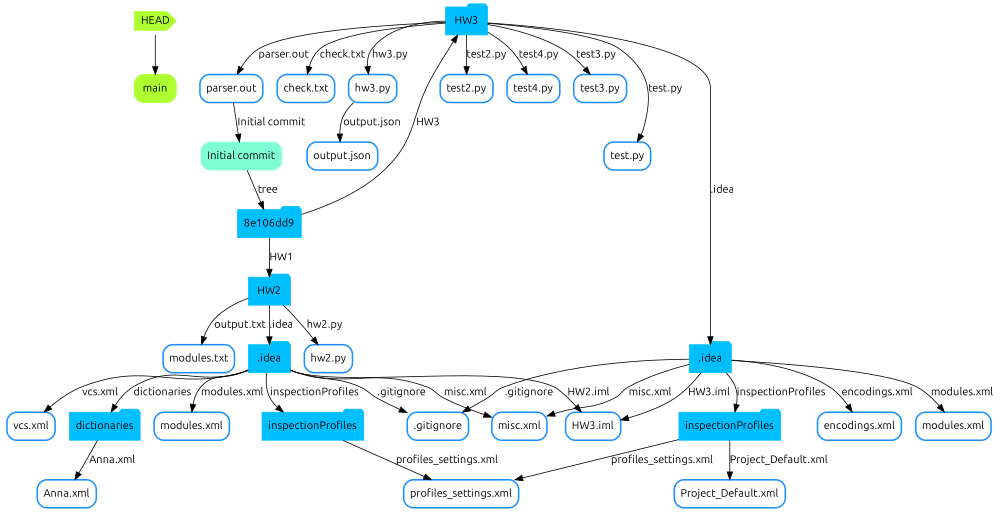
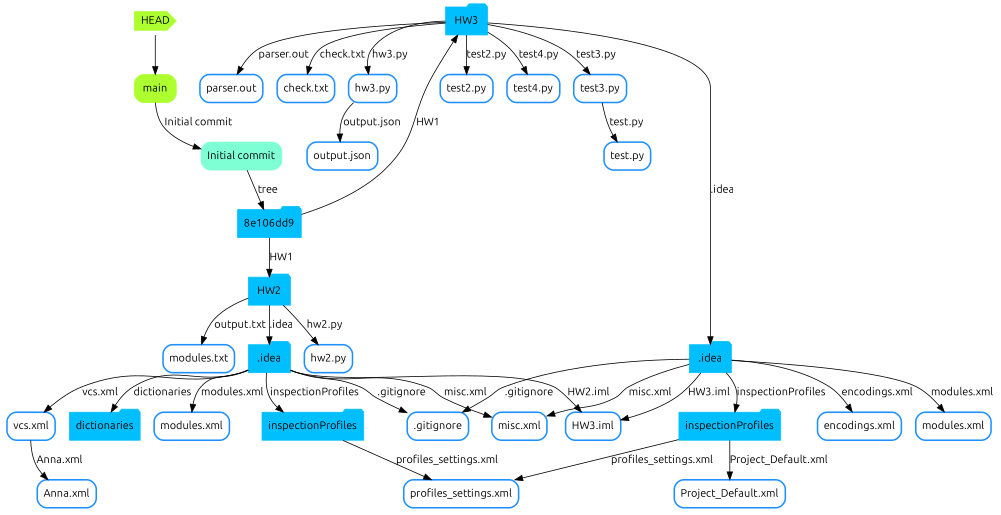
edge "HW3" -> "test.py": now "test3.py" -> "test.py"
edge "parser.out" -> "Initial commit": now "main" -> "Initial commit"
edge "8e106dd9" -> "HW3": label "HW3" -> "HW1"
edge "dictionaries" -> "Anna.xml": now "vcs.xml" -> "Anna.xml"
